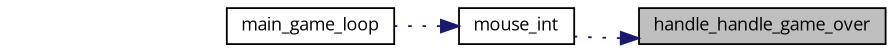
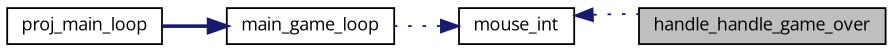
node "proj_main_loop": added
edge "mouse_int" -> "handle_handle_game_over": reversed
